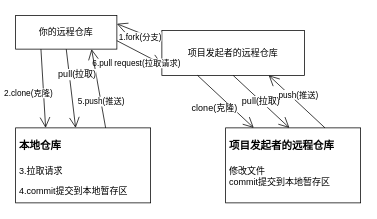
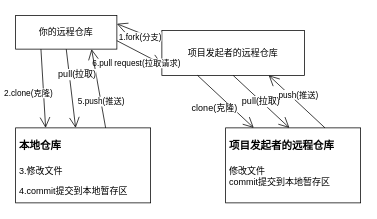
node "本地仓库3.拉取请求 4.commit提交到本地暂存区": label "本地仓库3.拉取请求 4.commit提交到本地暂存区" -> "本地仓库3.修改文件 4.commit提交到本地暂存区"
